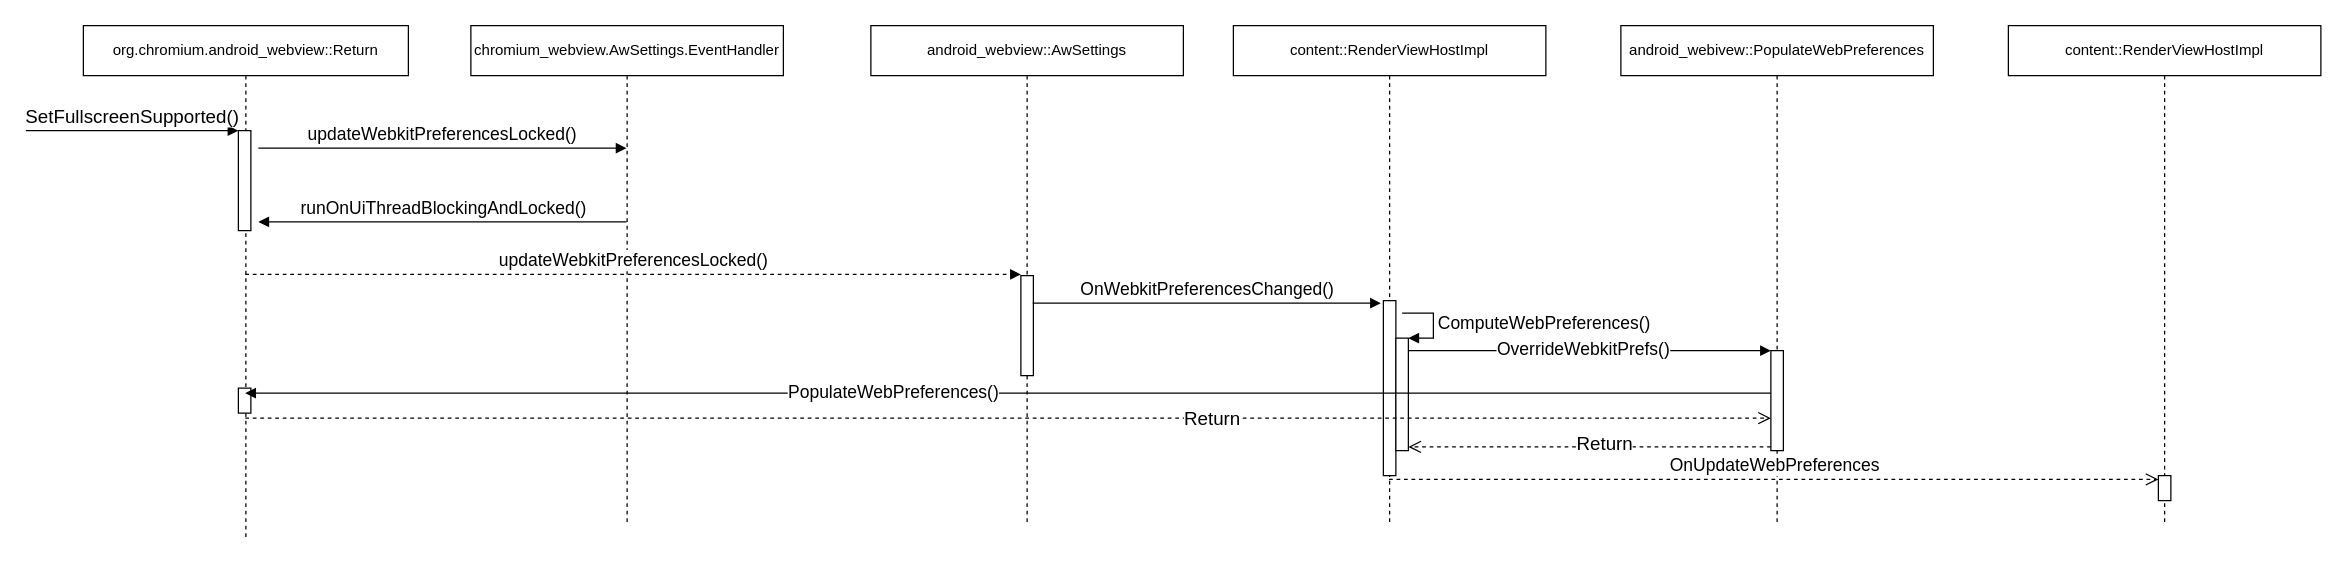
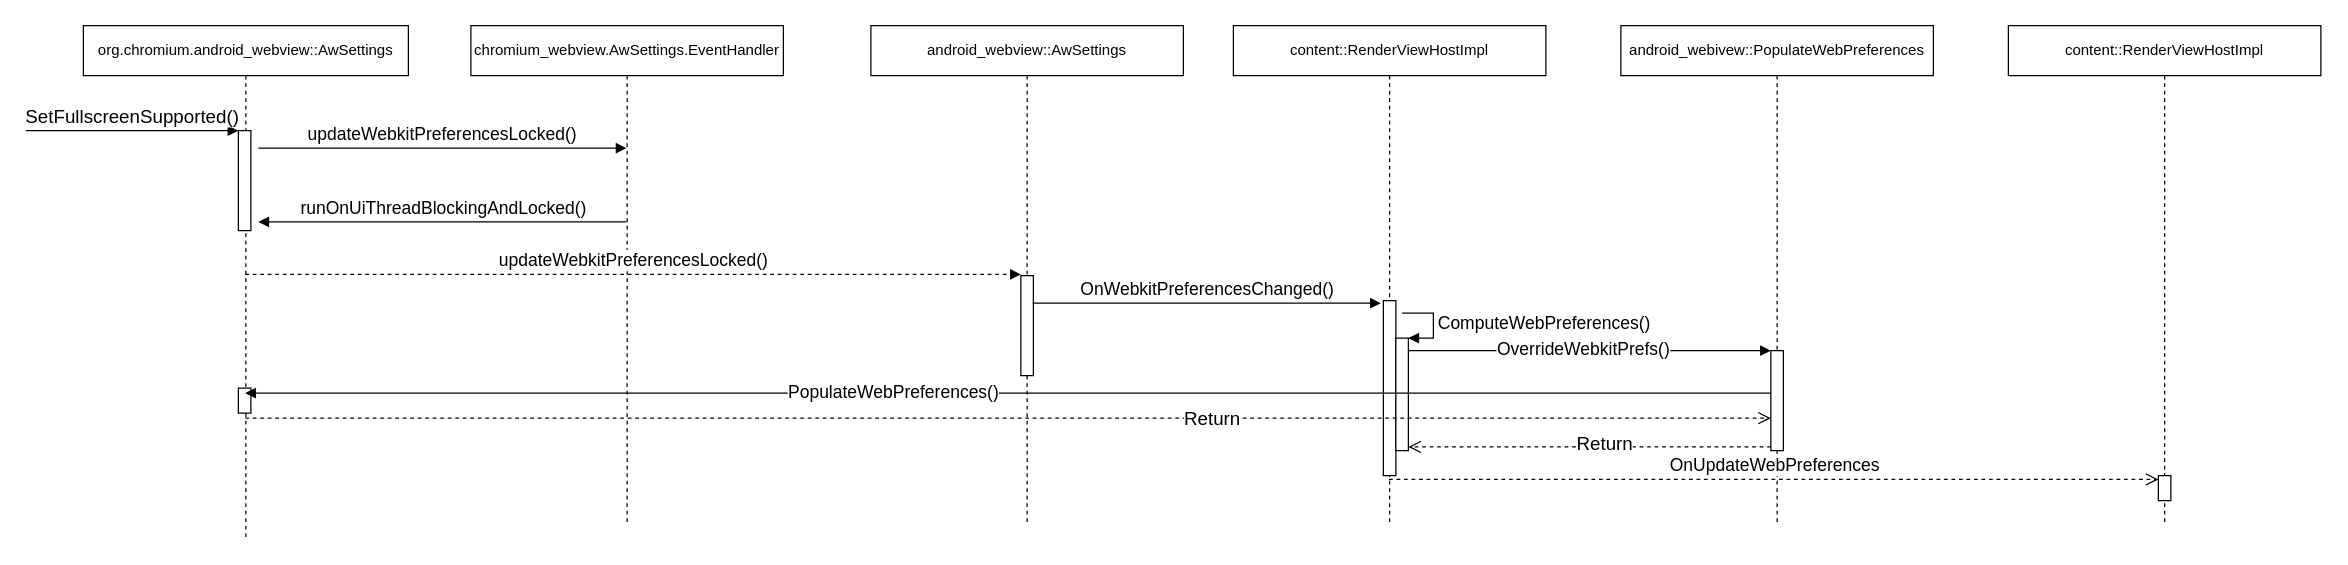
node "org.chromium.android_webview::Return": label "org.chromium.android_webview::Return" -> "org.chromium.android_webview::AwSettings"
